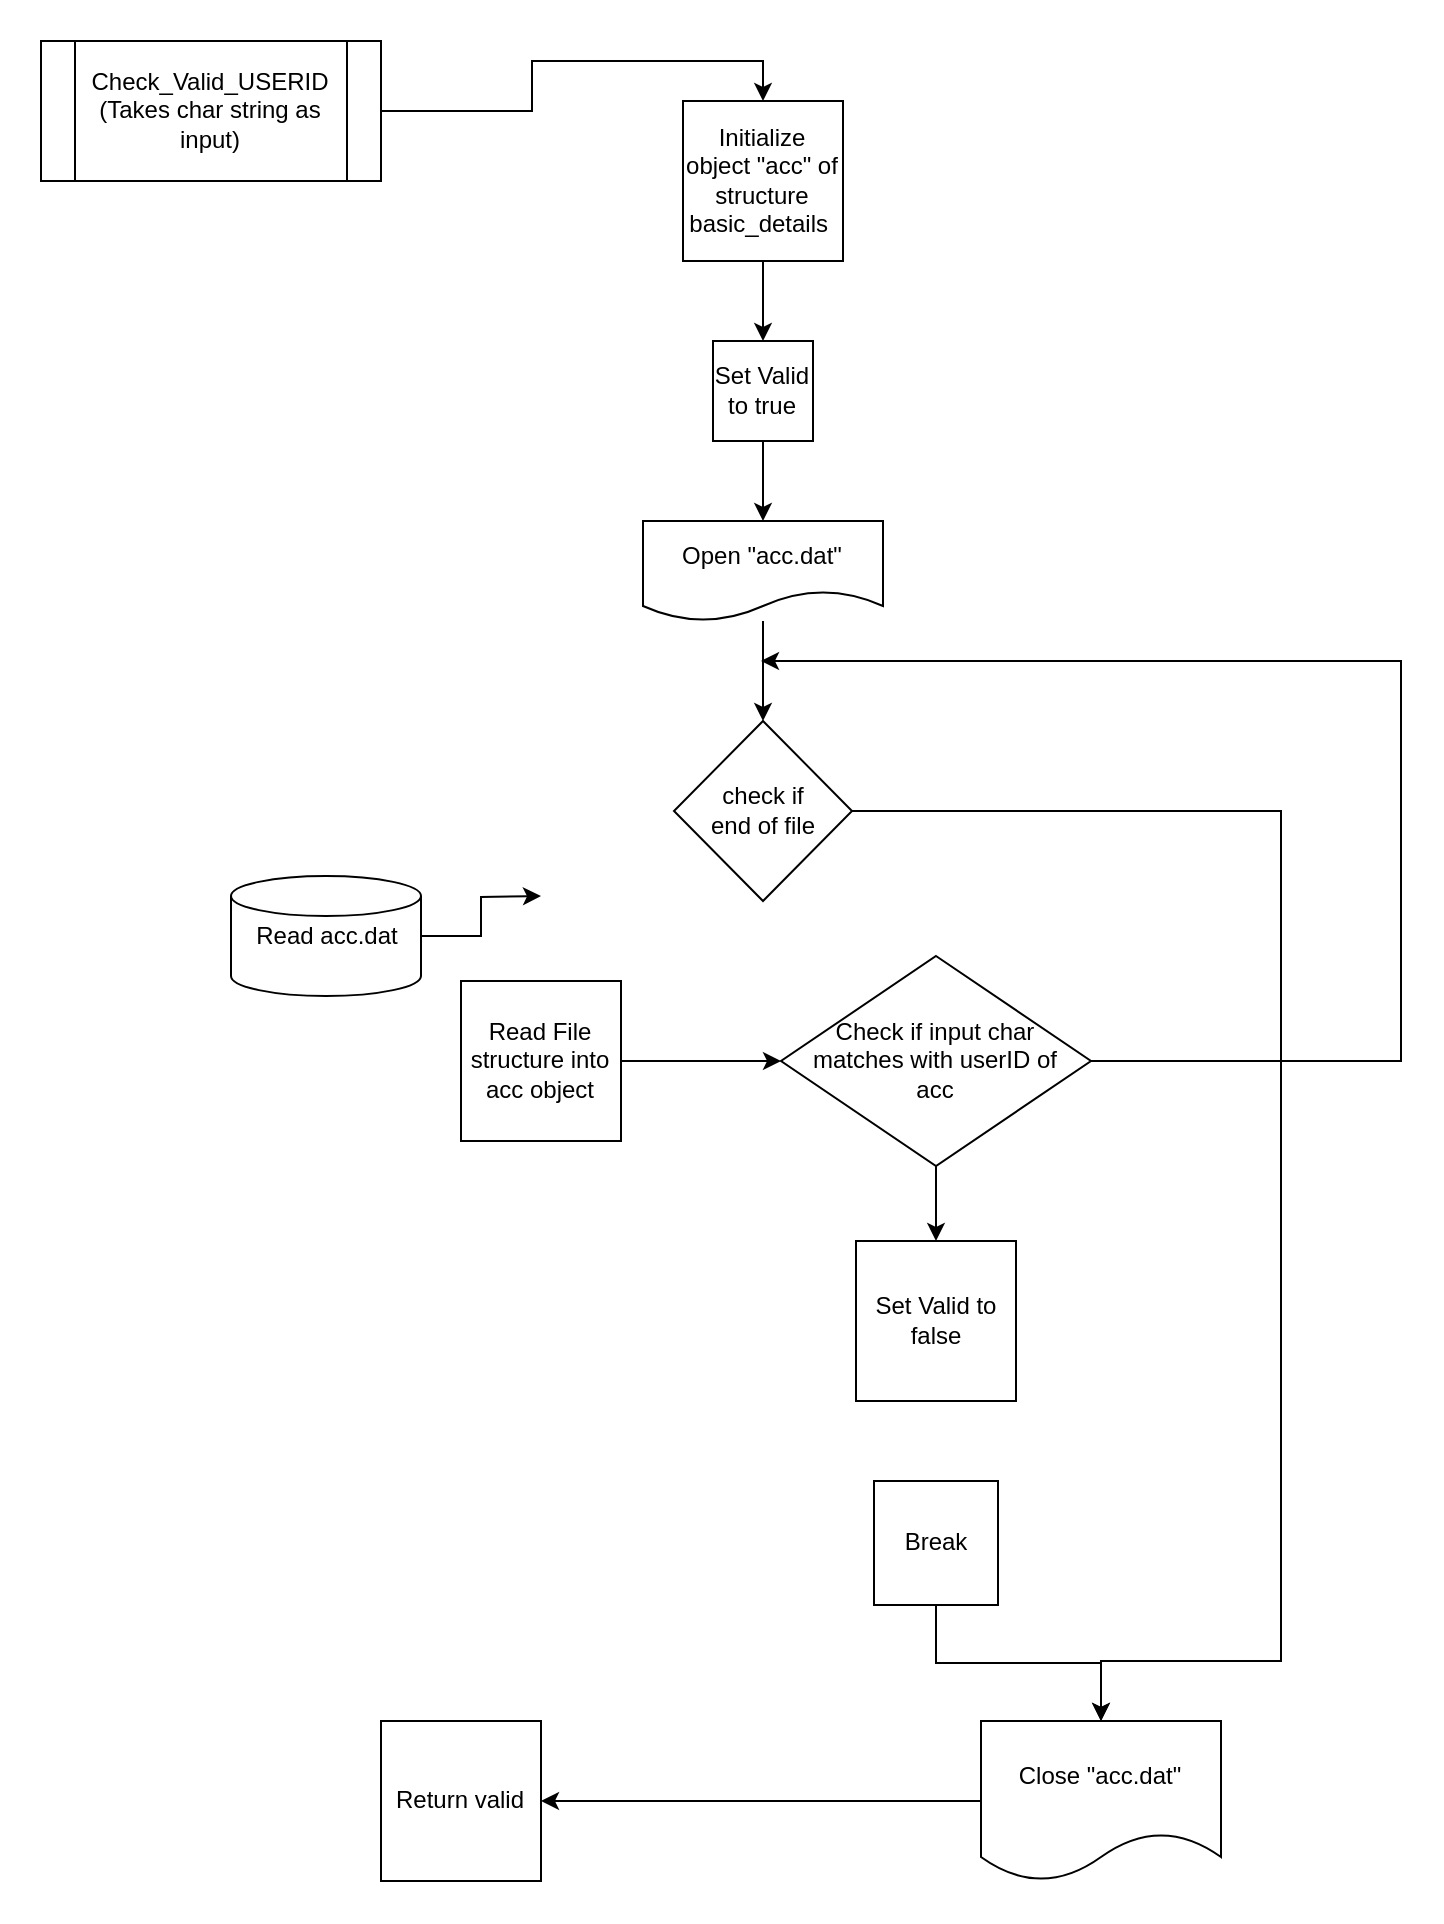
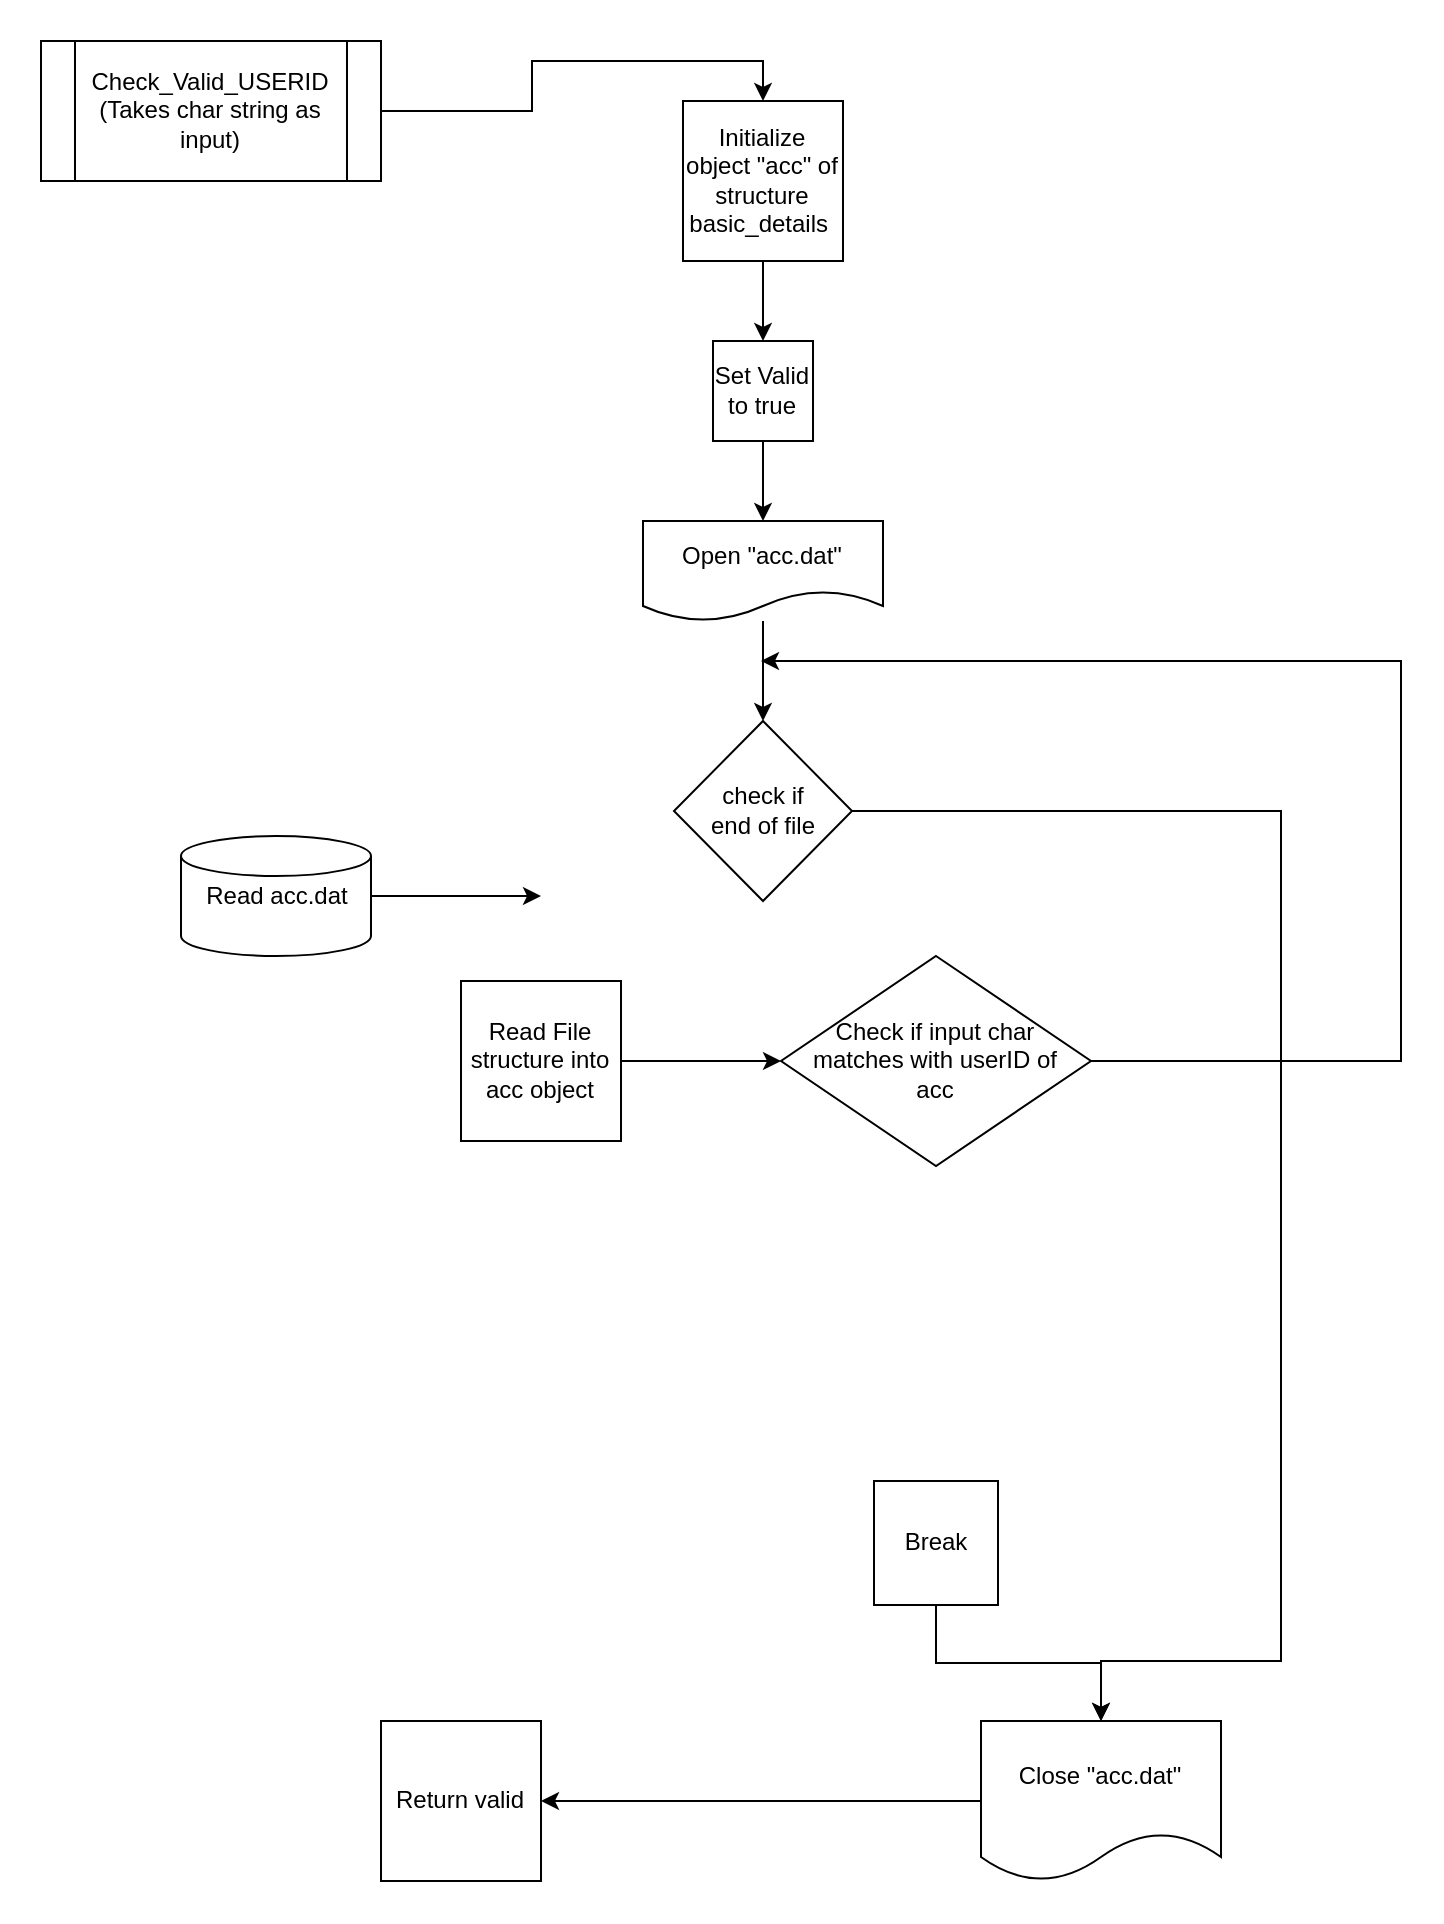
node "Read acc.dat": moved (326, 936) -> (276, 896)
edge "Check if input char matches with userID of acc" -> "Set Valid to false": removed
node "Set Valid to false": removed
